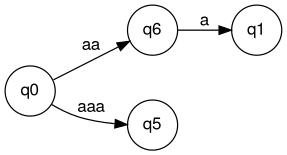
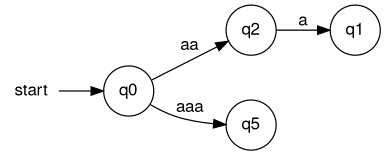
node "q6": label "q6" -> "q2"
node "start": added
